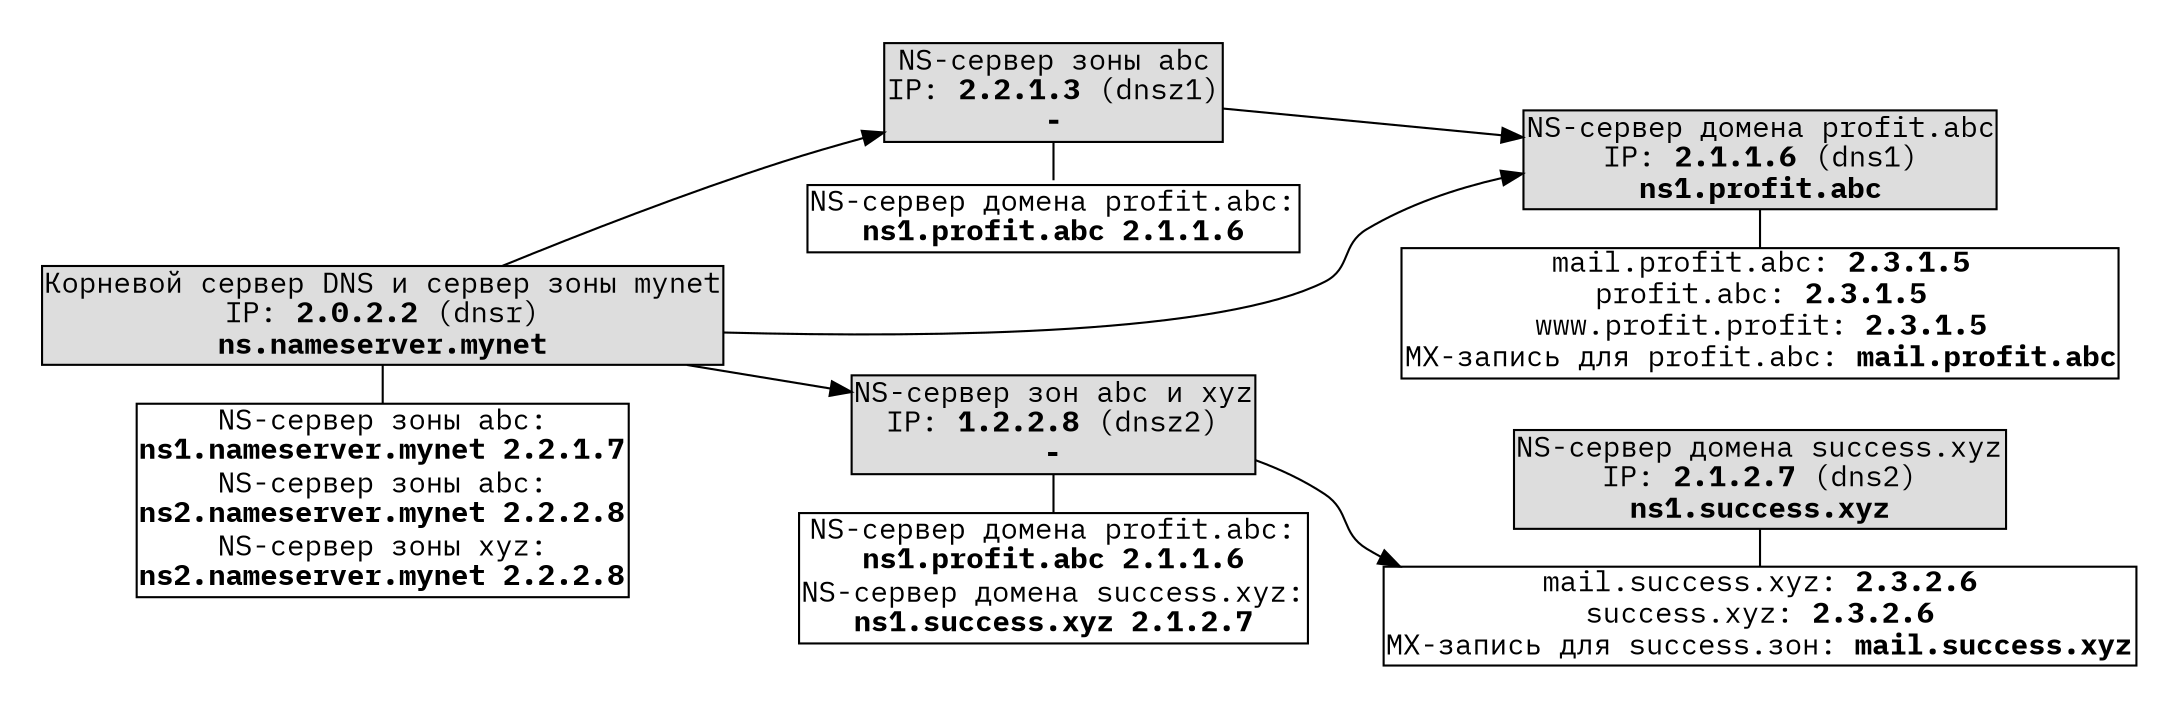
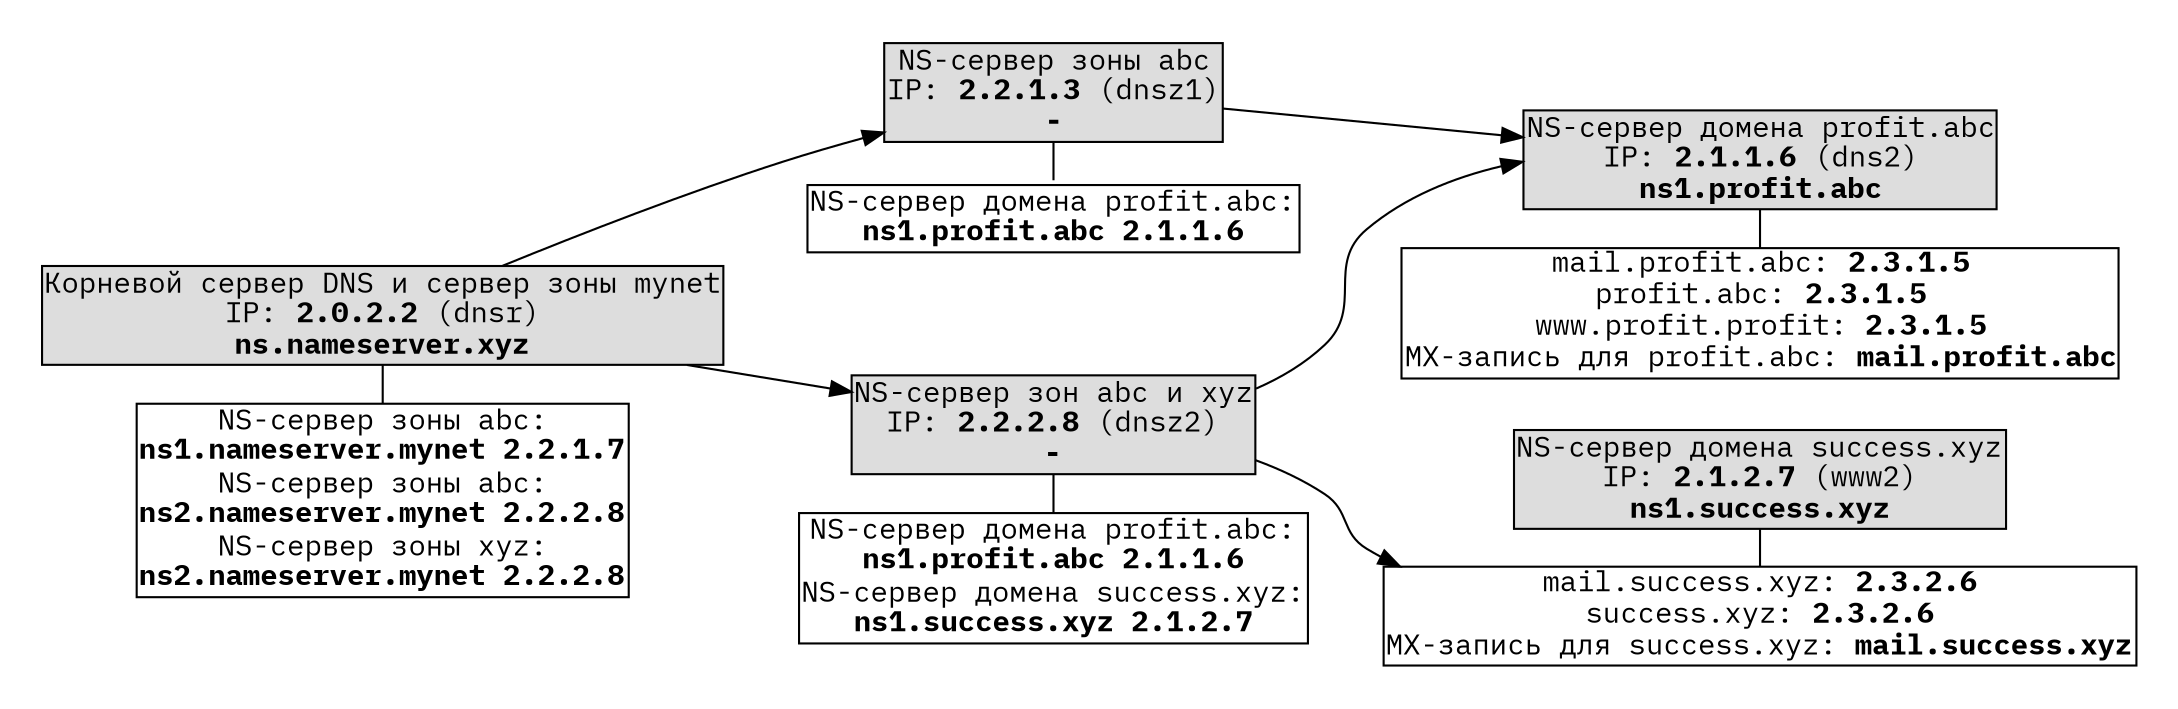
node "NS-сервер домена profit.abc": text "(dns1)" -> "(dns2)"
edge "Корневой сервер DNS и сервер зоны mynet" -> "NS-сервер домена profit.abc": now "NS-сервер зон abc и xyz" -> "NS-сервер домена profit.abc"
node "Корневой сервер DNS и сервер зоны mynet": text "ns.nameserver.mynet" -> "ns.nameserver.xyz"
node "NS-сервер зон abc и xyz": text "1.2.2.8" -> "2.2.2.8"
node "NS-сервер домена success.xyz": text "(dns2)" -> "(www2)"
node "mail.success.xyz:": text "MX-запись для success.зон:" -> "MX-запись для success.xyz:"
